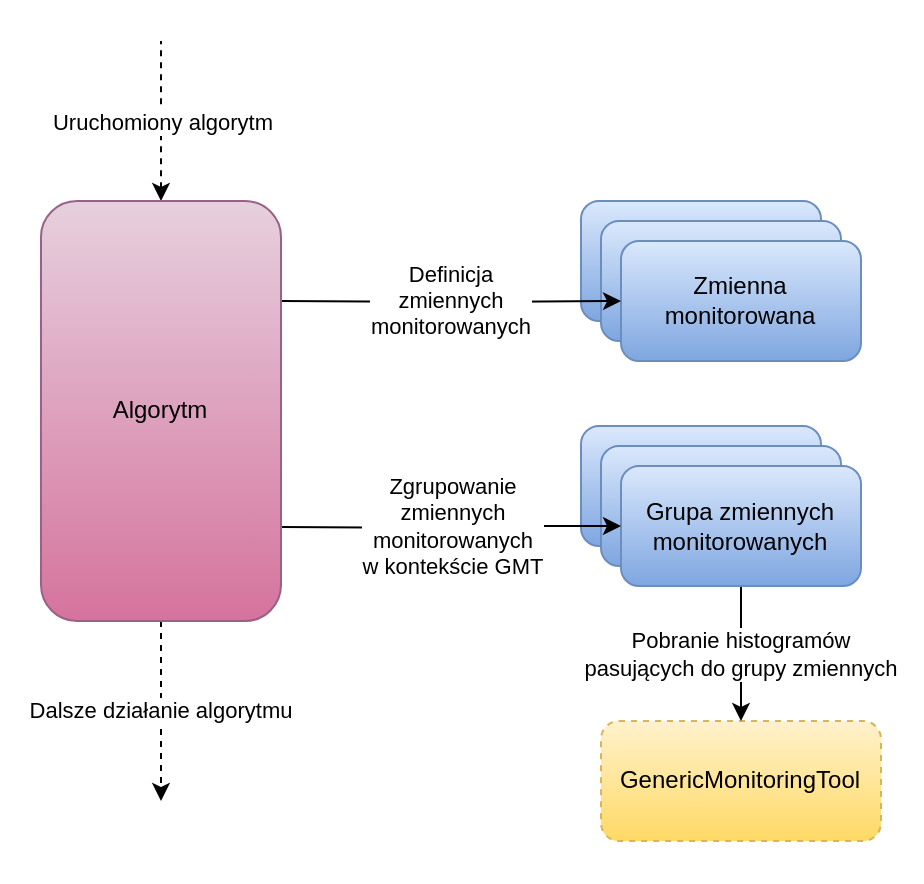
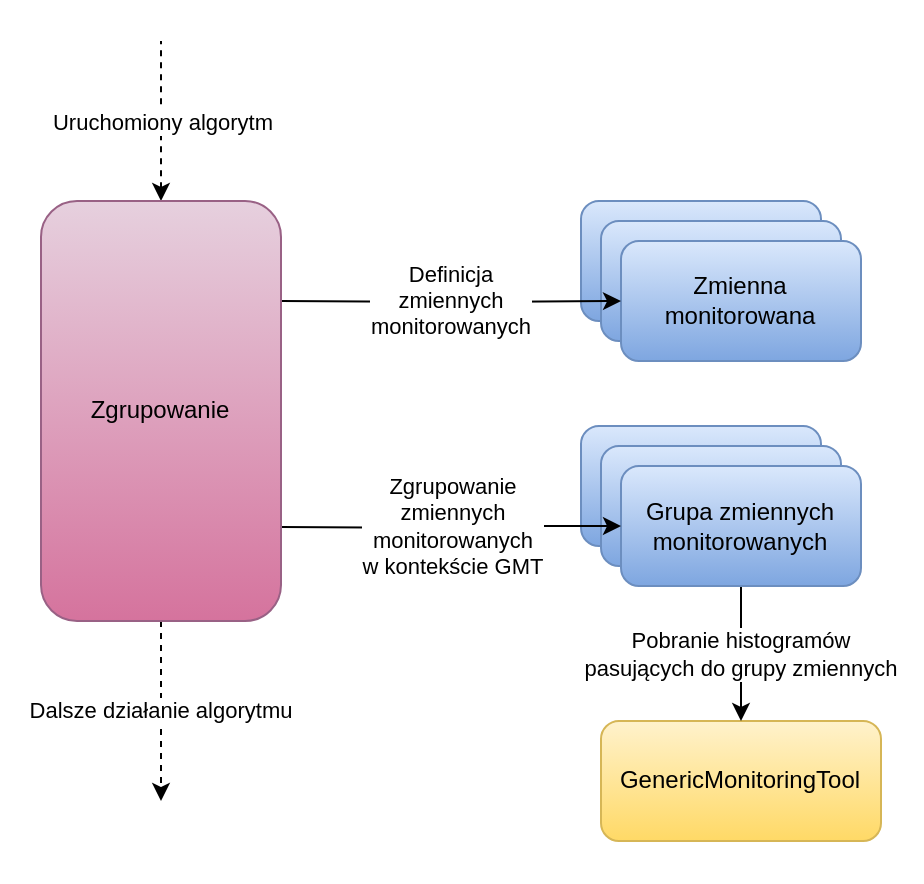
node "Algorytm": label "Algorytm" -> "Zgrupowanie"
node "GenericMonitoringTool": style dashed -> solid
